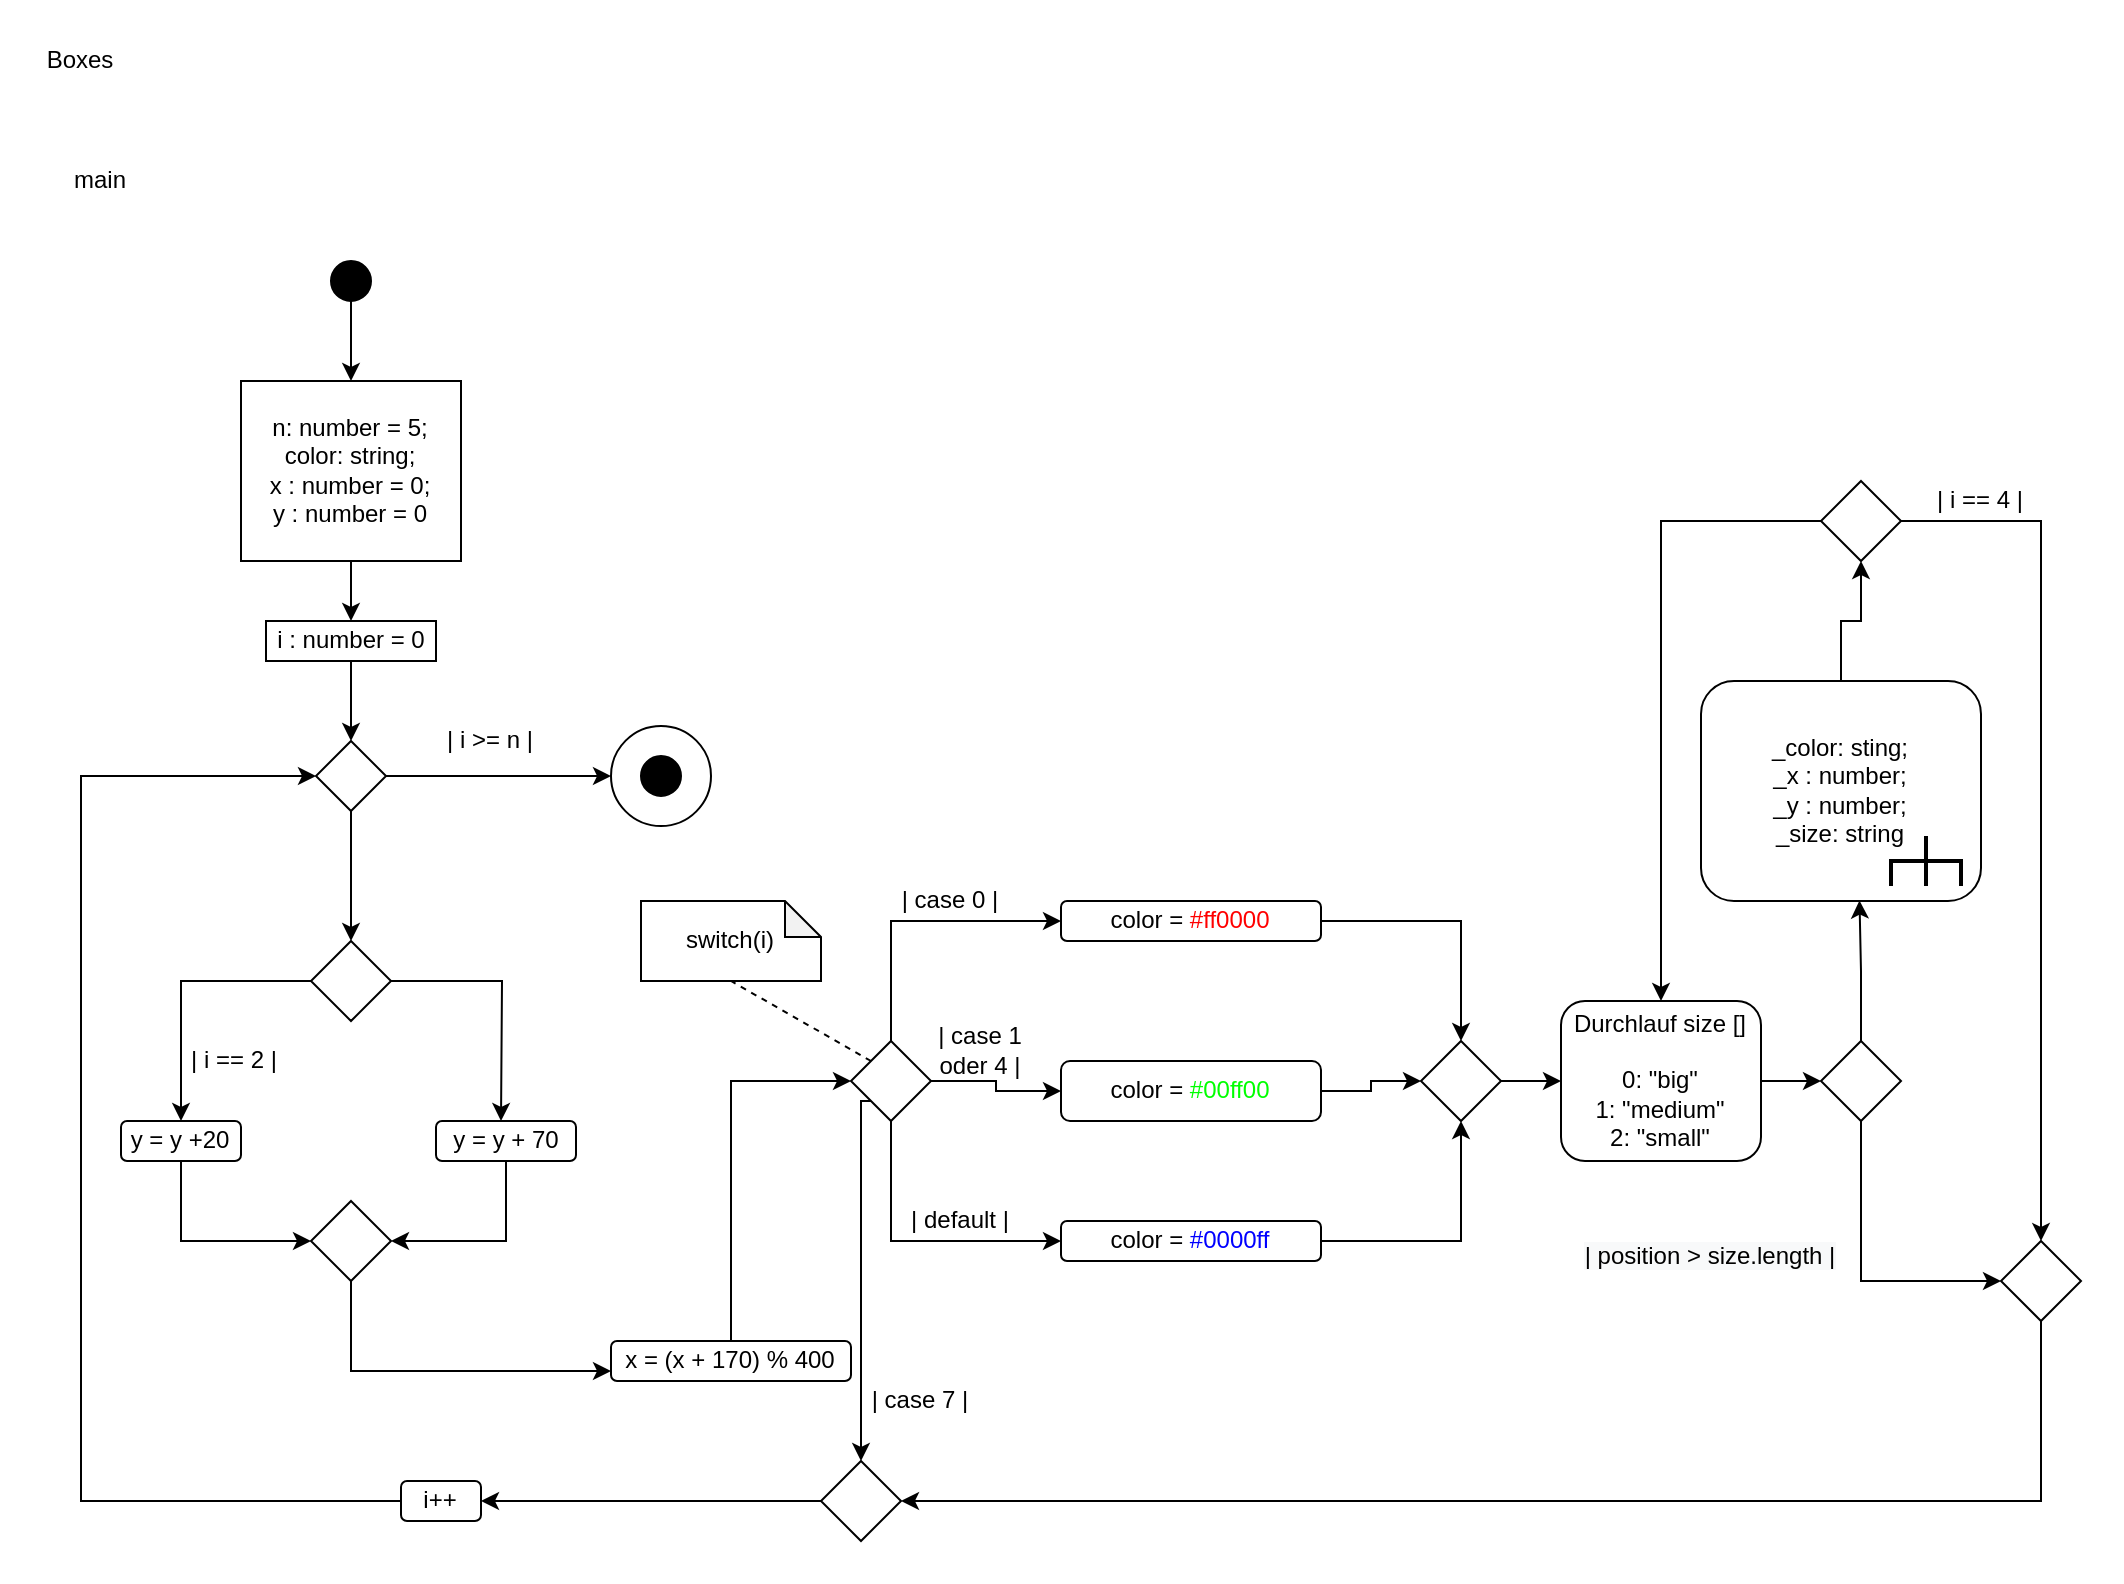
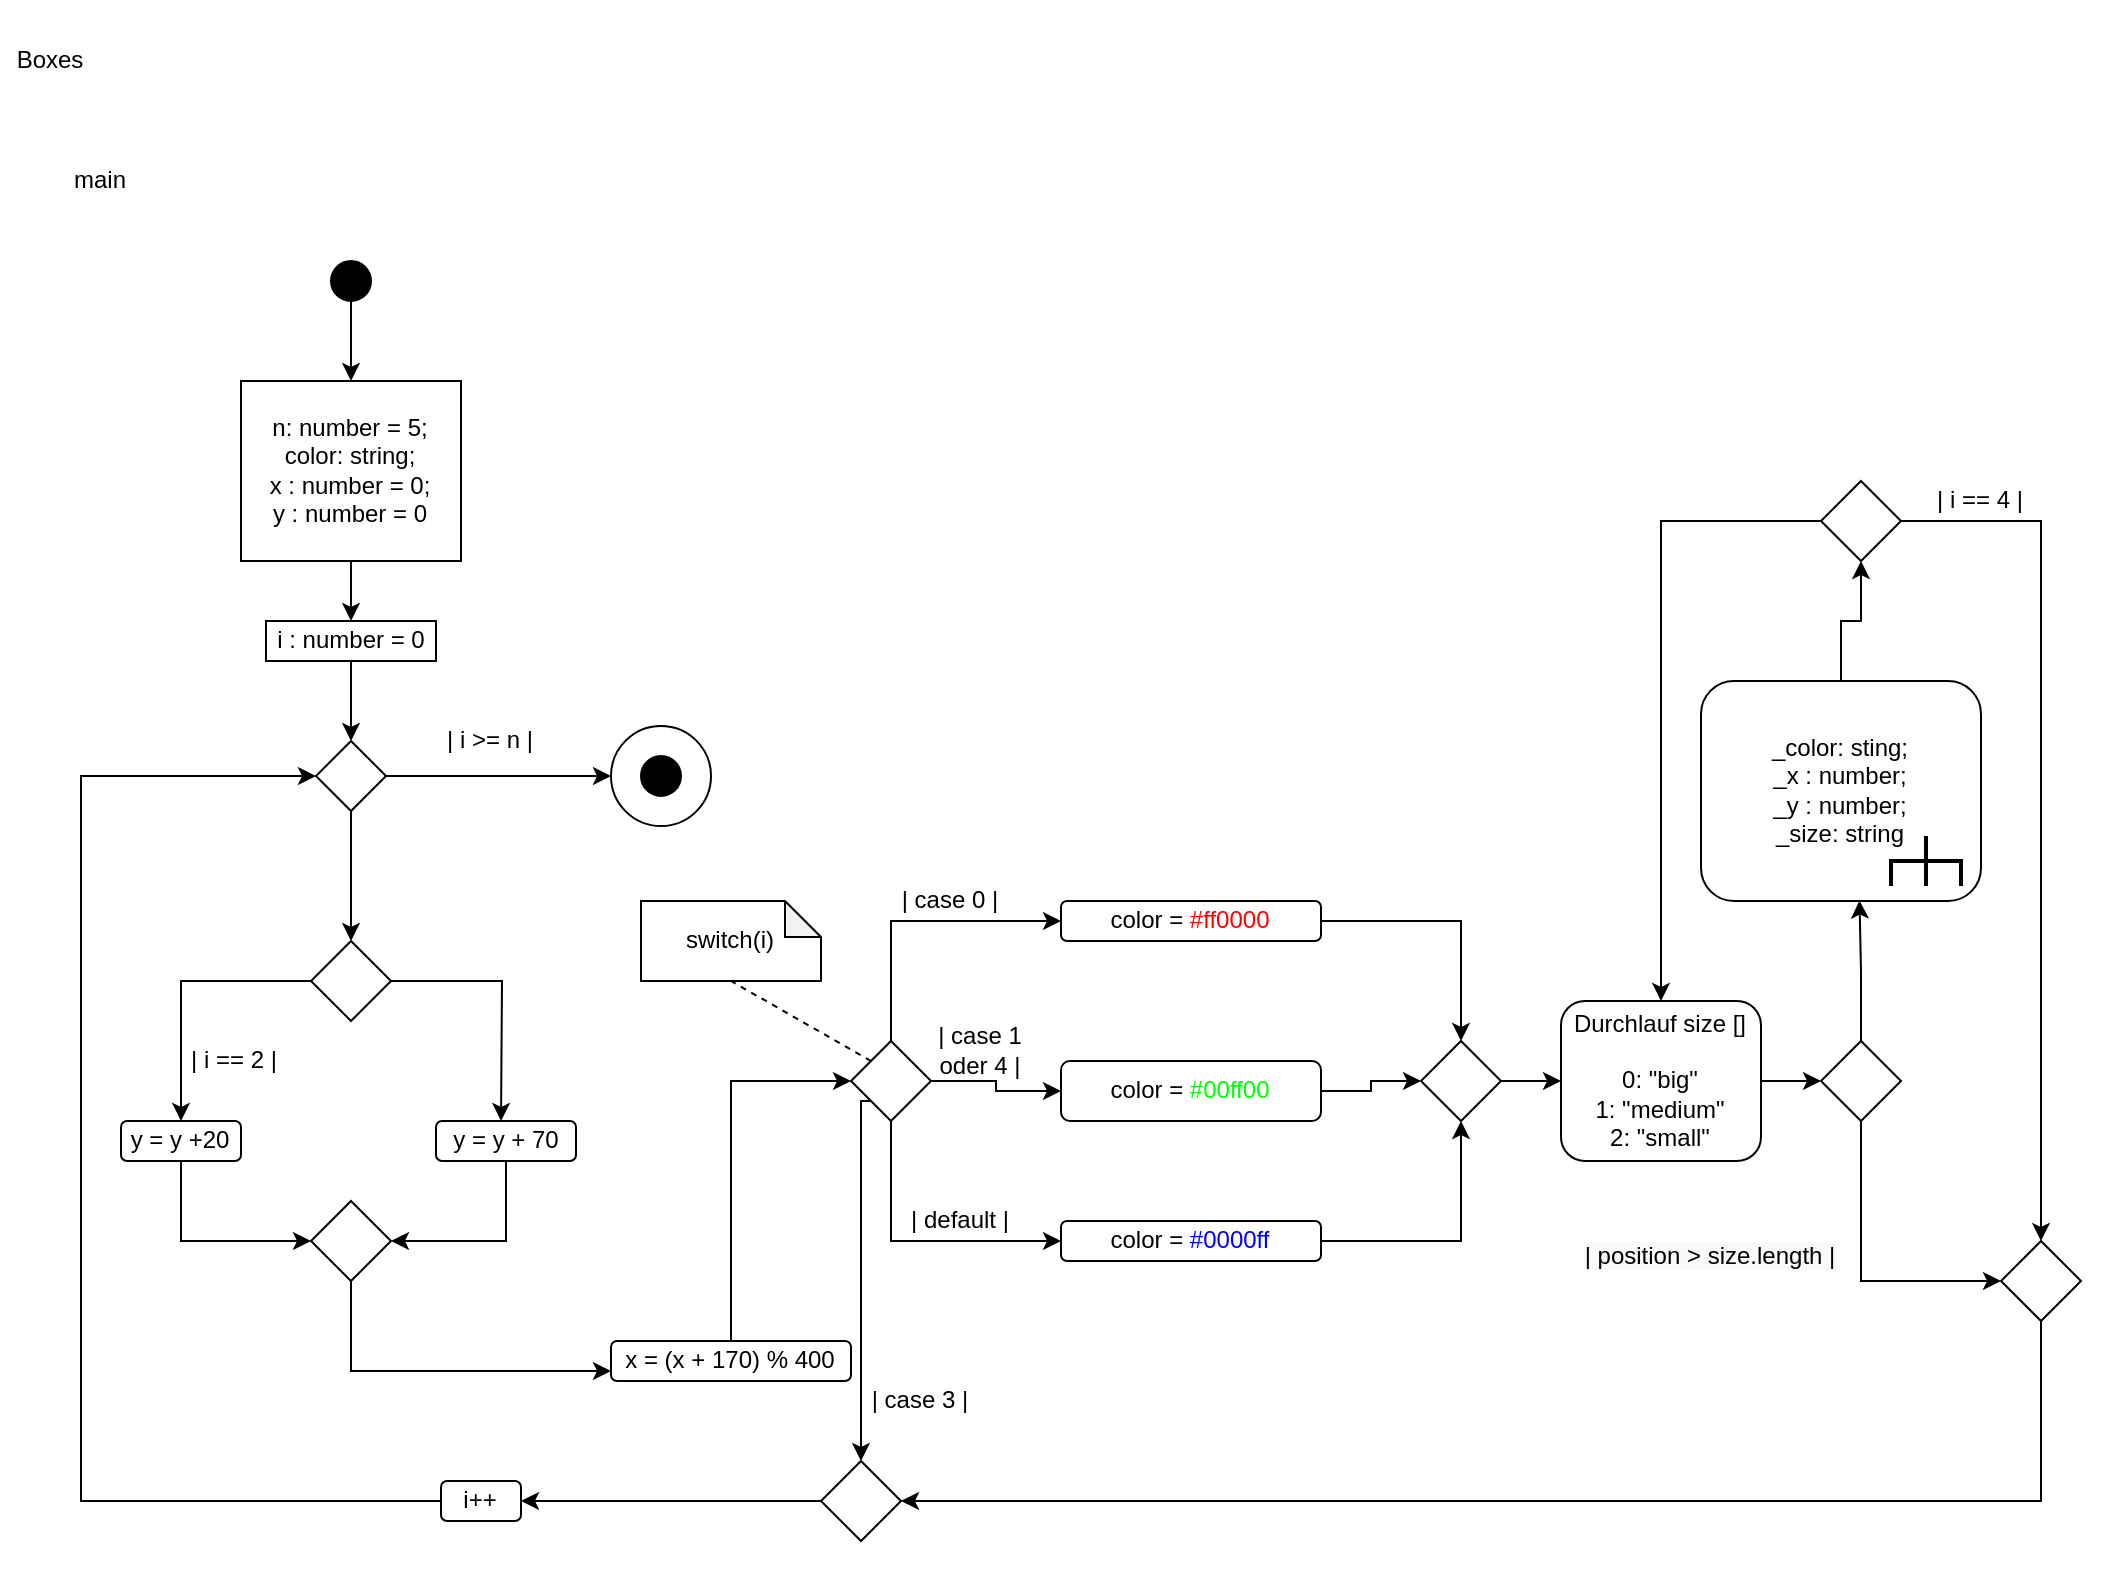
node "Boxes": moved (81, 61) -> (51, 61)
node "| case 7 |": label "| case 7 |" -> "| case 3 |"
node "i++": moved (441, 1501) -> (481, 1501)
